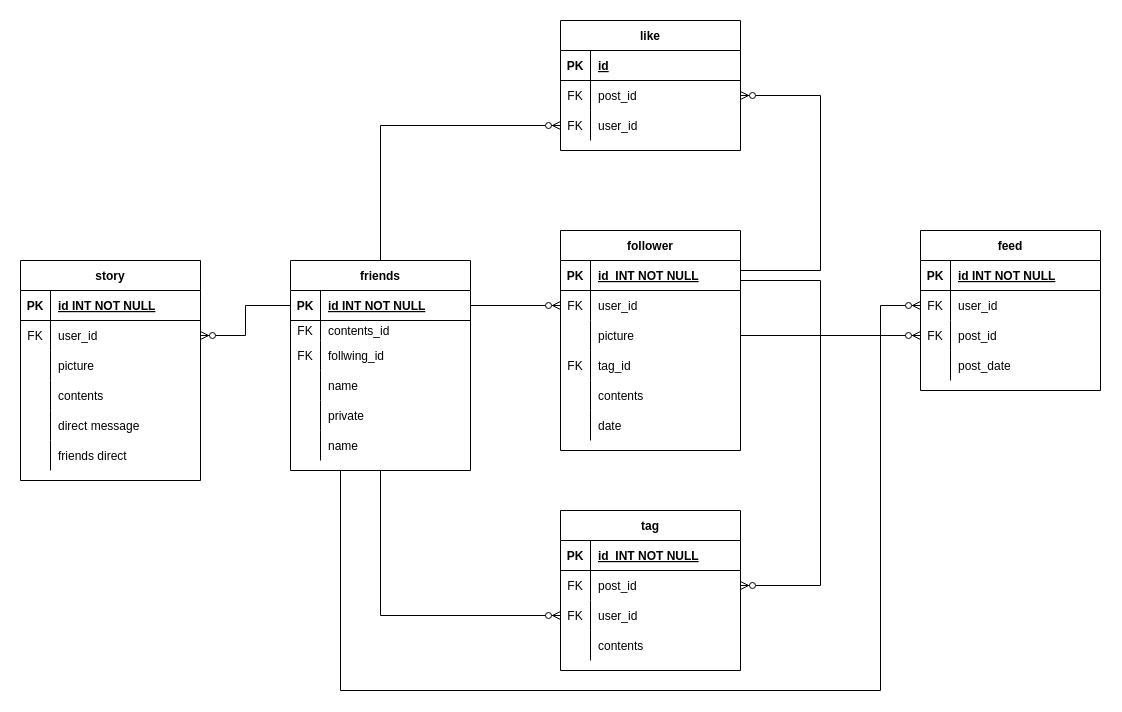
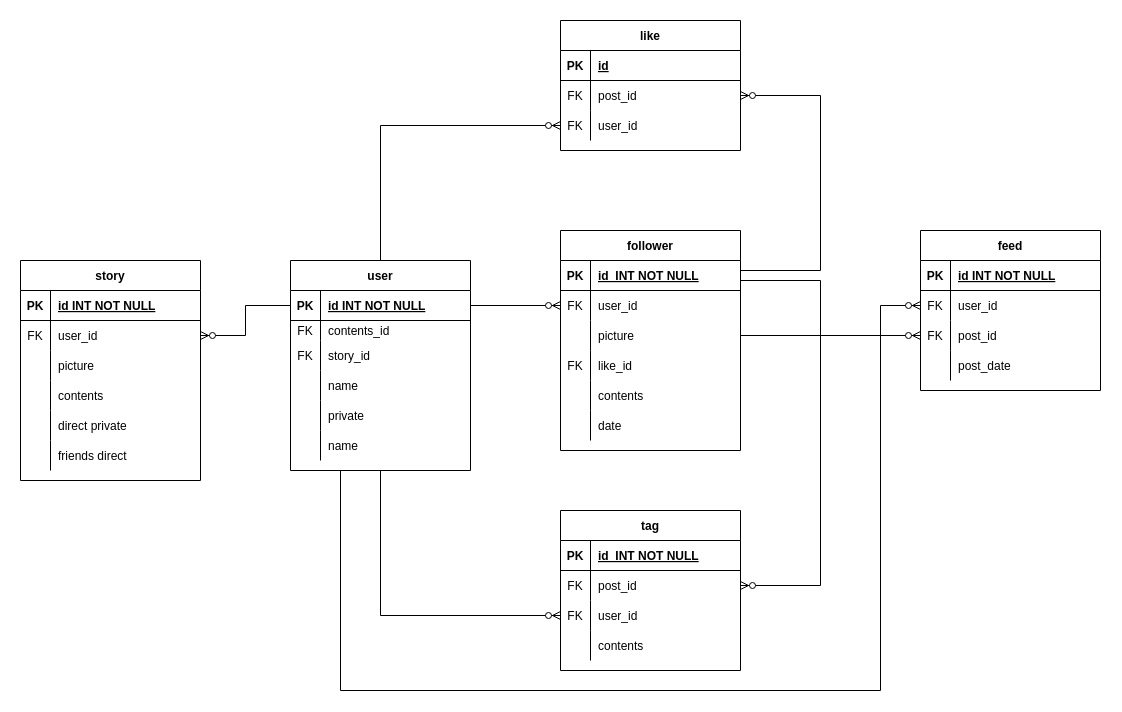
node "friends": label "friends" -> "user"
node "follwing_id": label "follwing_id" -> "story_id"
node "tag_id": label "tag_id" -> "like_id"
node "direct message": label "direct message" -> "direct private"
